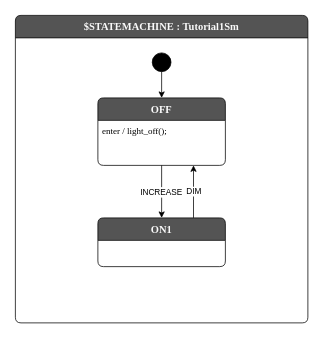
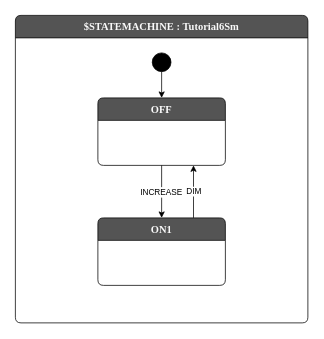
node "$STATEMACHINE : Tutorial1Sm": label "$STATEMACHINE : Tutorial1Sm" -> "$STATEMACHINE : Tutorial6Sm"
node "enter / light_off();": removed
node "ON1": size 128x49 -> 128x68
